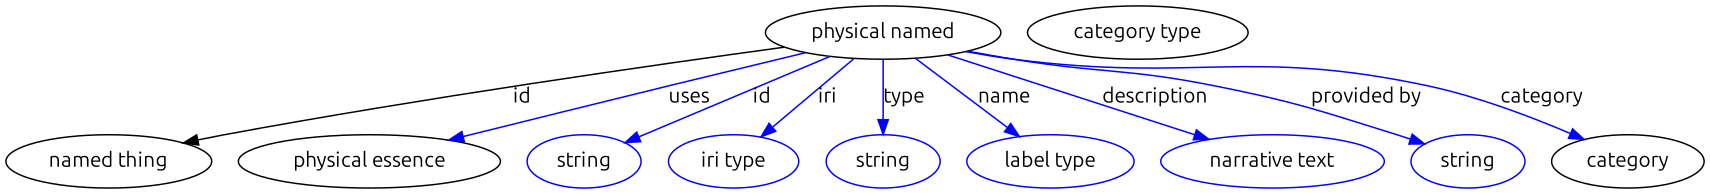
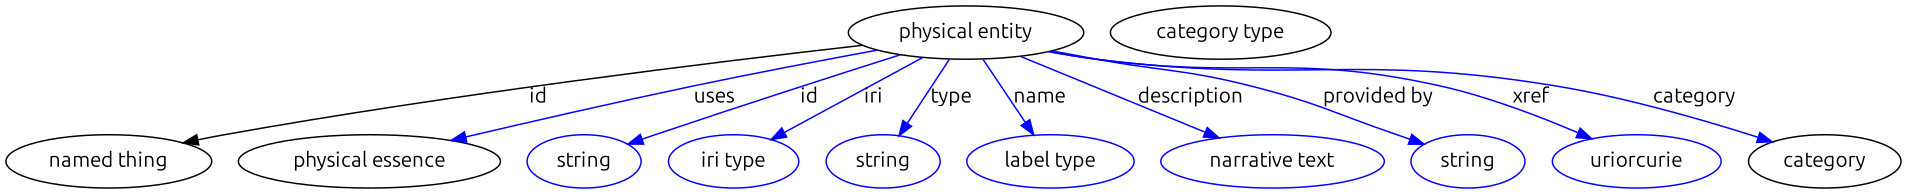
node "physical named": label "physical named" -> "physical entity"
node "uriorcurie": added
